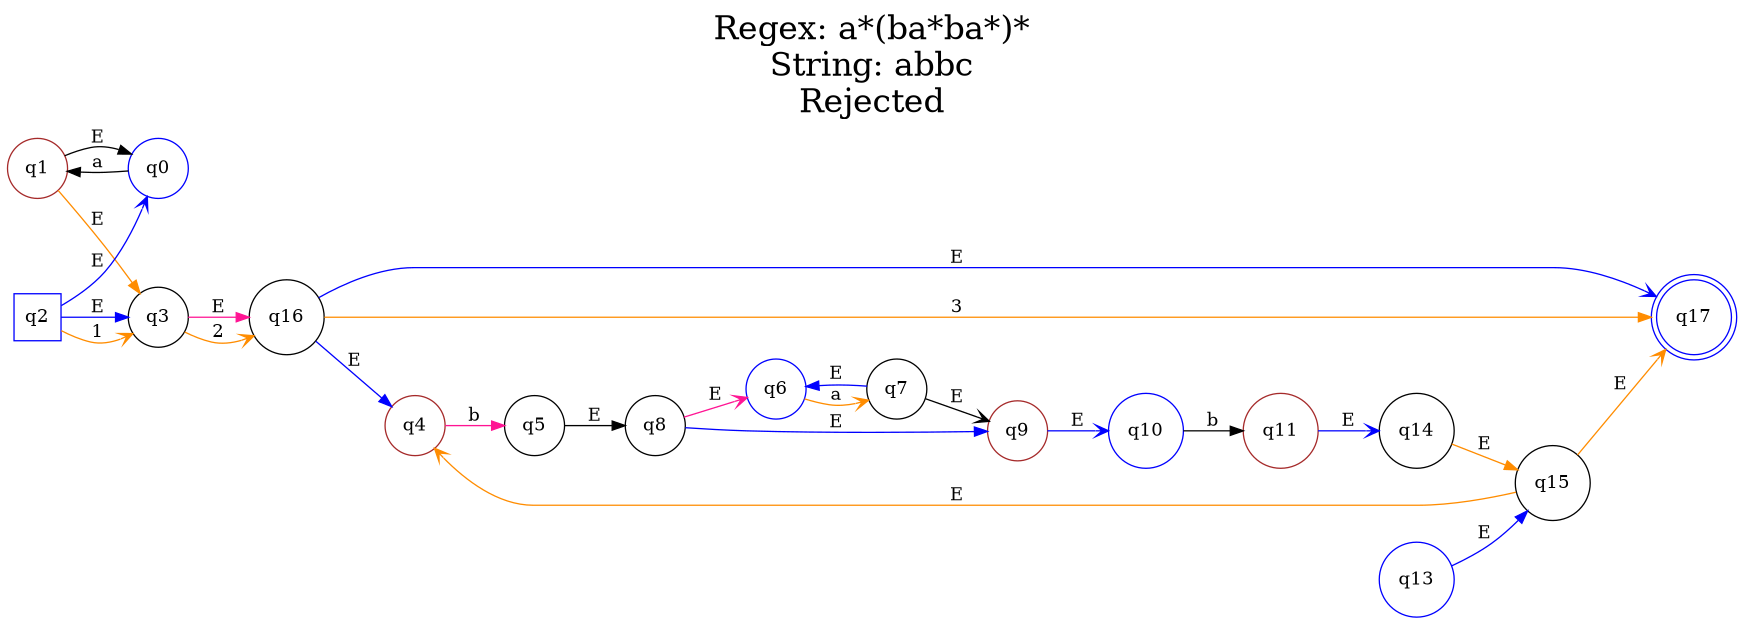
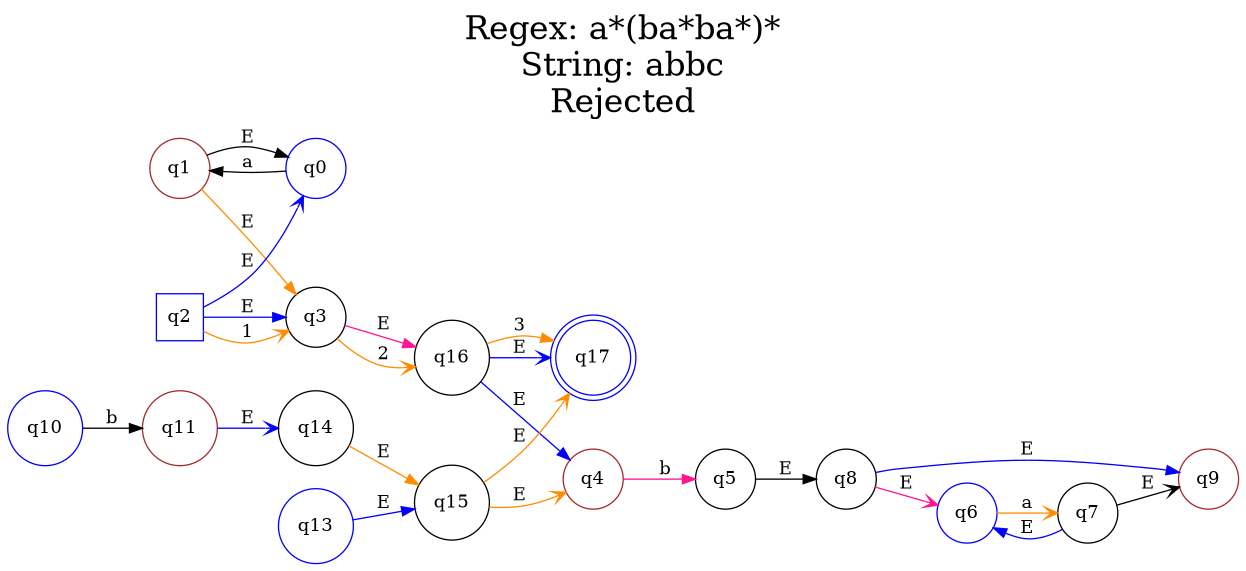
edge "q9" -> "q10": removed, label "E"
